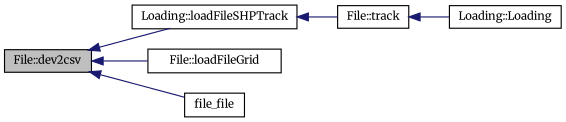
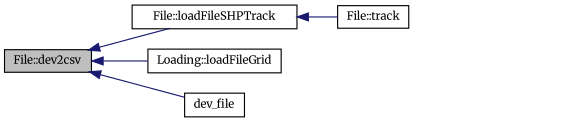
node "Loading::loadFileSHPTrack": label "Loading::loadFileSHPTrack" -> "File::loadFileSHPTrack"
node "Loading::Loading": removed
node "File::loadFileGrid": label "File::loadFileGrid" -> "Loading::loadFileGrid"
node "file_file": label "file_file" -> "dev_file"
